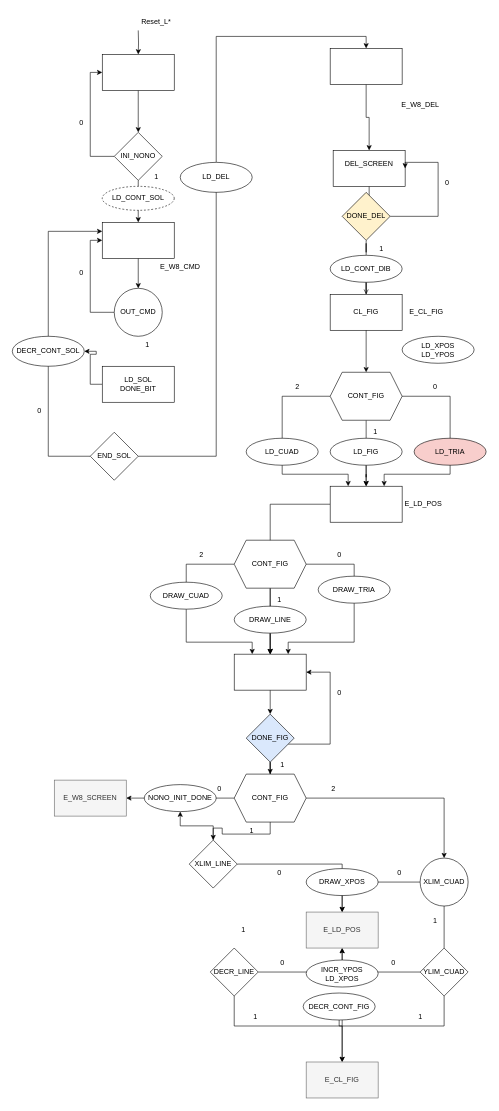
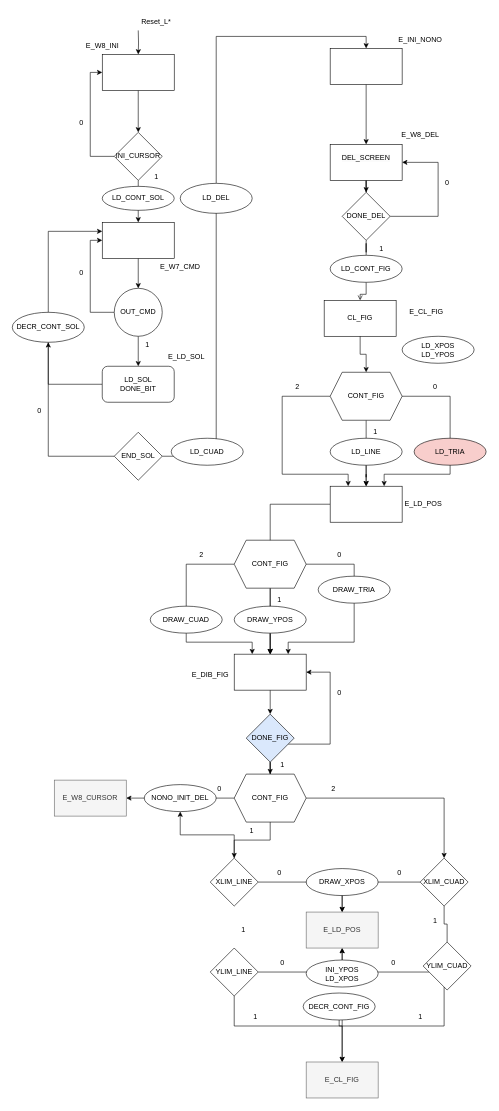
node "E_INI_NONO": added
node "E_W8_INI": added
node "E_W8_DEL": moved (420, 105) -> (420, 135)
node "INI_NONO": label "INI_NONO" -> "INI_CURSOR"
node "DEL_SCREEN": moved (369, 168) -> (366, 162)
node "LD_DEL": moved (216, 177) -> (216, 198)
node "LD_CONT_SOL": style dashed -> solid
node "DONE_DEL": fillcolor #fff2cc -> #ffffff
node "E_W8_CMD": label "E_W8_CMD" -> "E_W7_CMD"
node "LD_CONT_DIB": label "LD_CONT_DIB" -> "LD_CONT_FIG"
node "CL_FIG": moved (366, 312) -> (360, 318)
node "DECR_CONT_SOL": moved (48, 351) -> (48, 327)
node "E_LD_SOL": added
edge "OUT_CMD" -> "LD_SOL DONE_BIT": added
node "LD_SOL DONE_BIT": shape rectangle -> rounded rectangle
node "LD_CUAD": moved (282, 452) -> (207, 452)
node "LD_FIG": label "LD_FIG" -> "LD_LINE"
node "END_SOL": moved (114, 456) -> (138, 456)
node "DRAW_CUAD": moved (186, 596) -> (186, 620)
node "DRAW_LINE": label "DRAW_LINE" -> "DRAW_YPOS"
node "E_DIB_FIG": added
node "E_W8_SCREEN": label "E_W8_SCREEN" -> "E_W8_CURSOR"
node "NONO_INIT_DONE": label "NONO_INIT_DONE" -> "NONO_INIT_DEL"
node "XLIM_LINE": moved (213, 864) -> (234, 882)
node "XLIM_CUAD": shape ellipse -> diamond
node "DECR_LINE": label "DECR_LINE" -> "YLIM_LINE"
node "YLIM_CUAD": moved (444, 972) -> (447, 966)
node "INCR_YPOS LD_XPOS": label "INCR_YPOS LD_XPOS" -> "INI_YPOS LD_XPOS"
